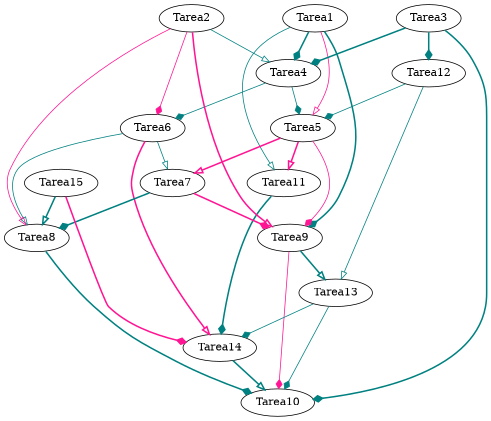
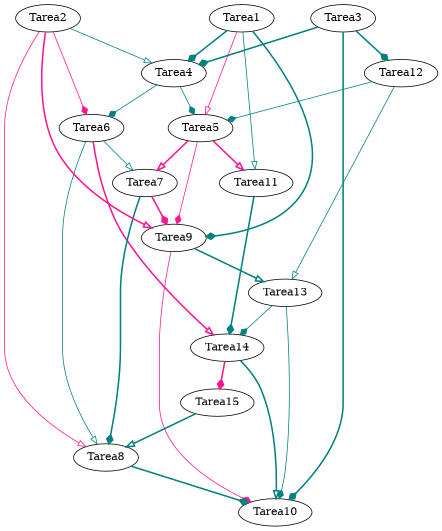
edge "Tarea15" -> "Tarea14": reversed
